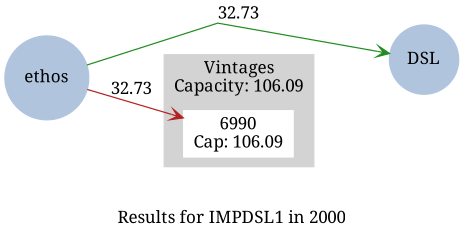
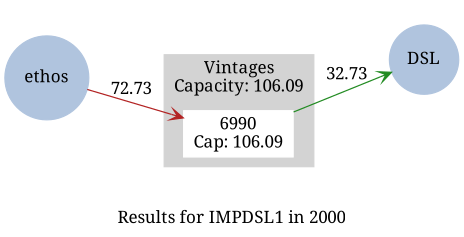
edge "ethos" -> "DSL": now "6990 Cap: 106.09" -> "DSL"
edge "ethos" -> "6990 Cap: 106.09": label "32.73" -> "72.73"
